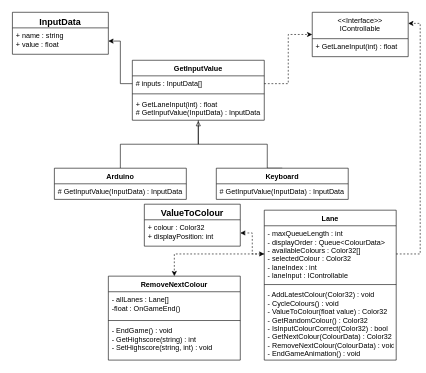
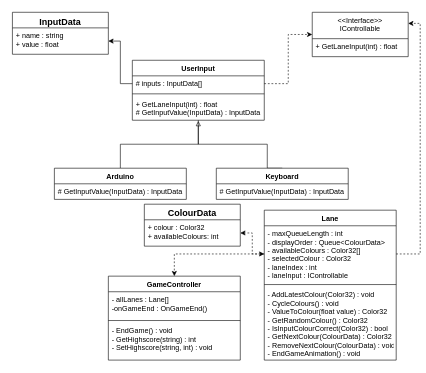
node "GetInputValue": label "GetInputValue" -> "UserInput"
node "ValueToColour": label "ValueToColour" -> "ColourData"
node "+ colour : Color32 + displayPosition: int": label "+ colour : Color32 + displayPosition: int" -> "+ colour : Color32 + availableColours: int"
node "RemoveNextColour": label "RemoveNextColour" -> "GameController"
node "- allLanes : Lane[] -float : OnGameEnd()": label "- allLanes : Lane[] -float : OnGameEnd()" -> "- allLanes : Lane[] -onGameEnd : OnGameEnd()"
